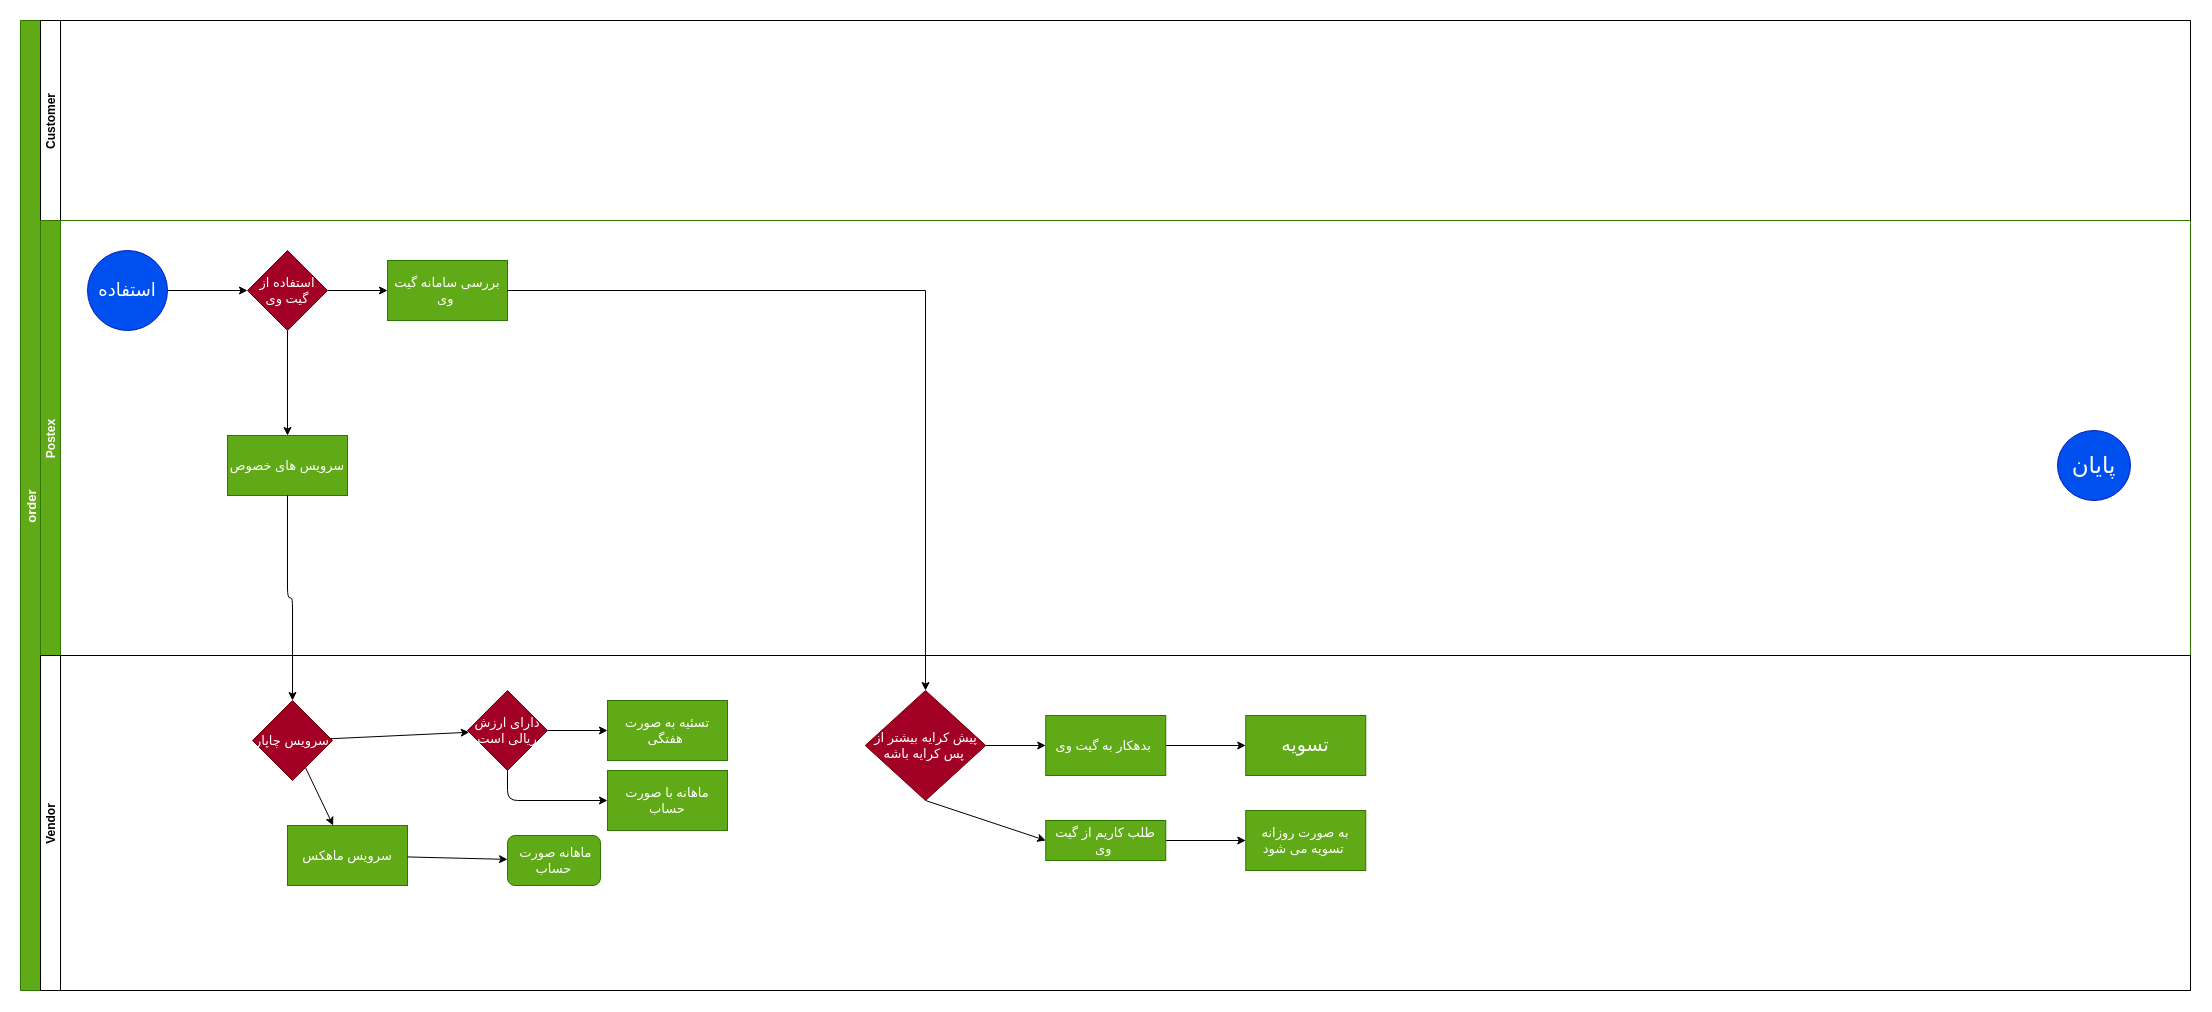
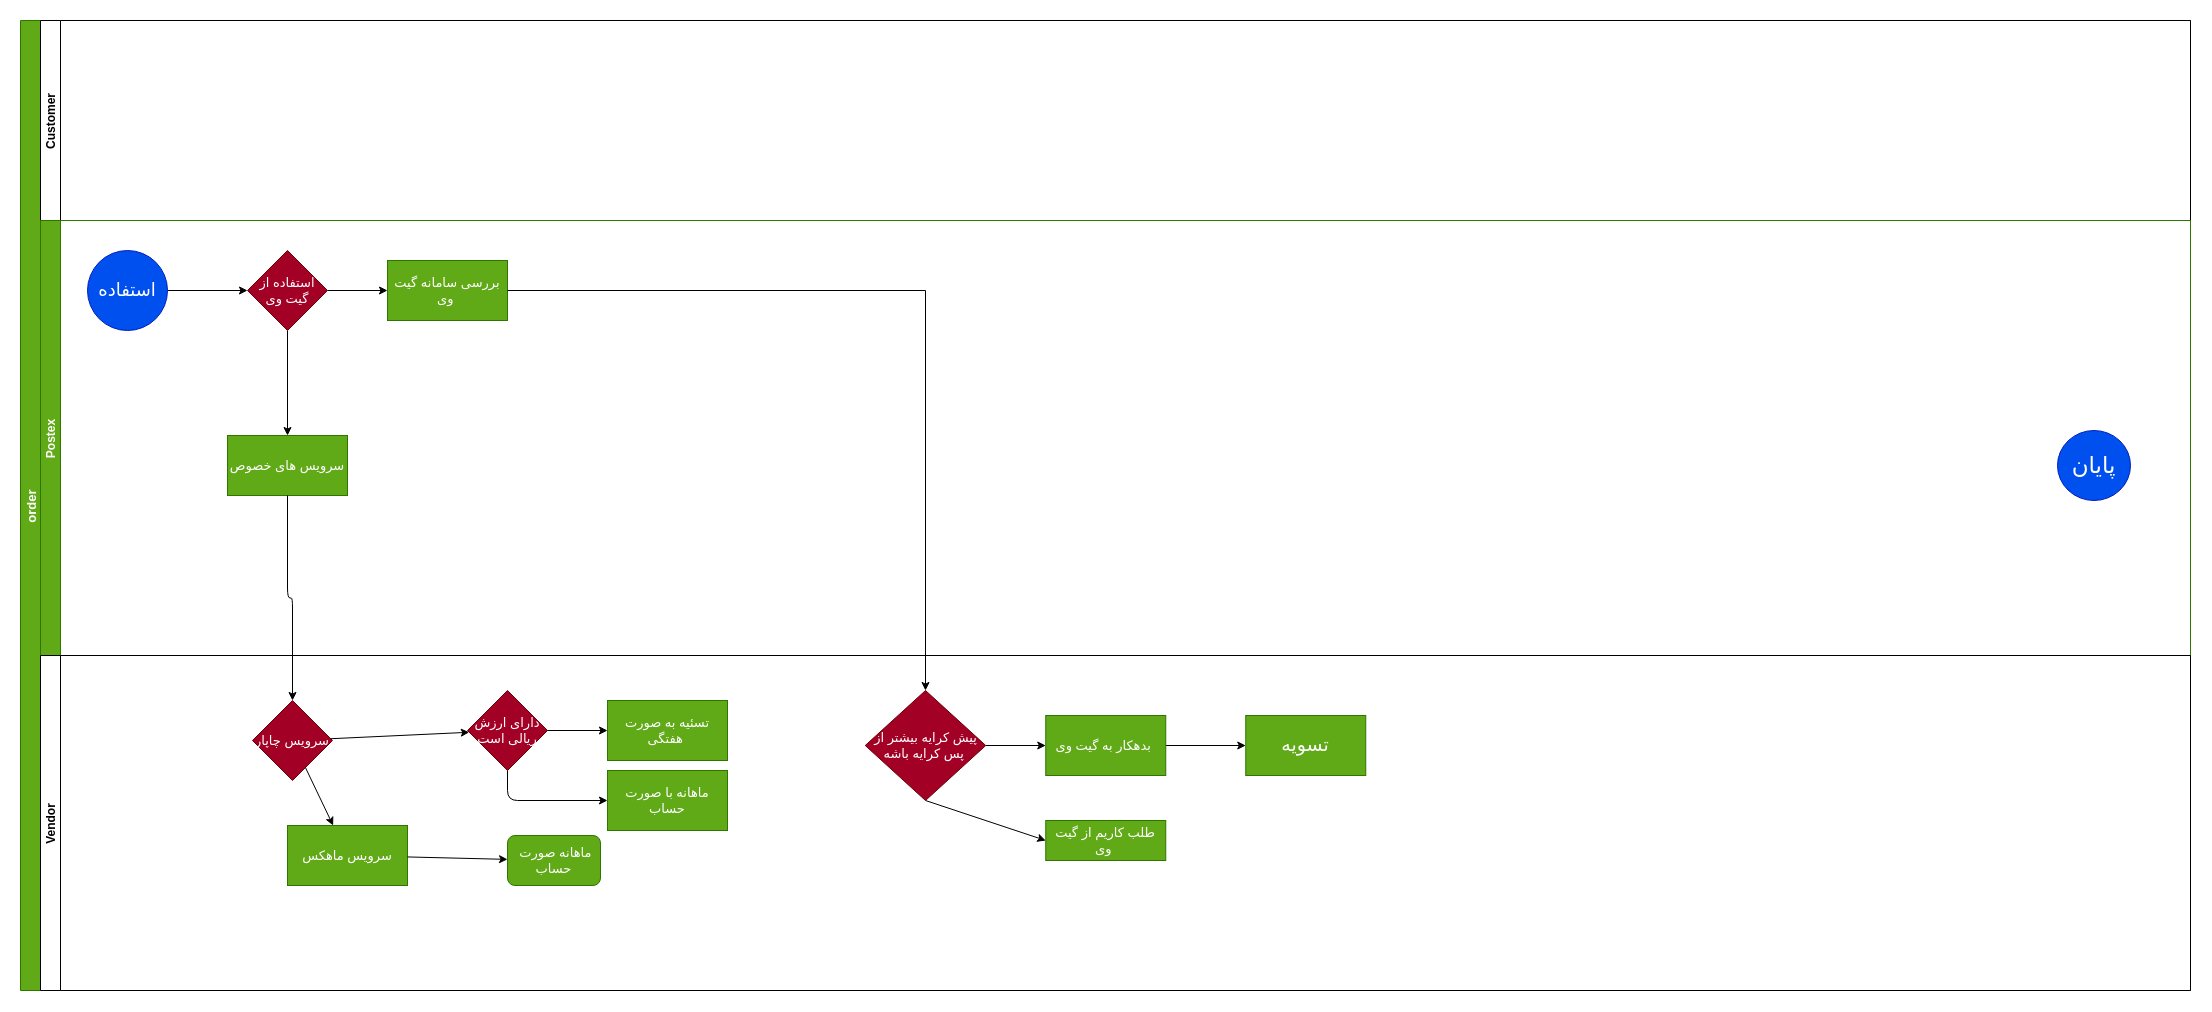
edge "طلب کاریم از گیت وی" -> "به صورت روزانه تسویه می شود": removed
node "به صورت روزانه تسویه می شود": removed
